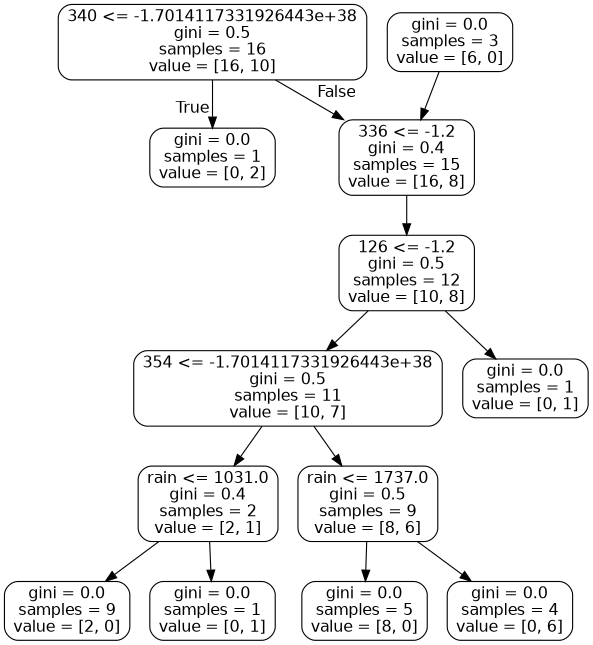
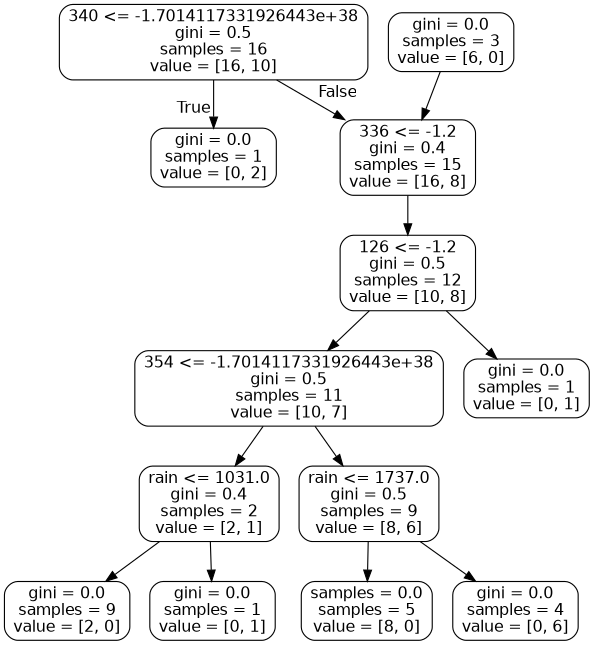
node "gini = 0.0 samples = 5 value = [8, 0]": label "gini = 0.0 samples = 5 value = [8, 0]" -> "samples = 0.0 samples = 5 value = [8, 0]"
